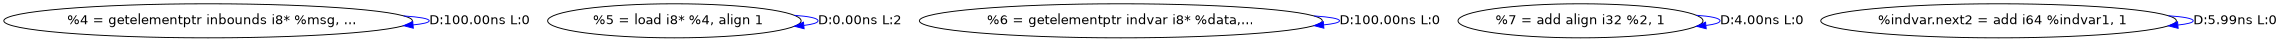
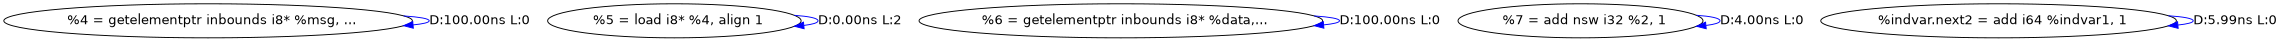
node "%6 = getelementptr indvar i8* %data,...": label "%6 = getelementptr indvar i8* %data,..." -> "%6 = getelementptr inbounds i8* %data,..."
node "%7 = add align i32 %2, 1": label "%7 = add align i32 %2, 1" -> "%7 = add nsw i32 %2, 1"
